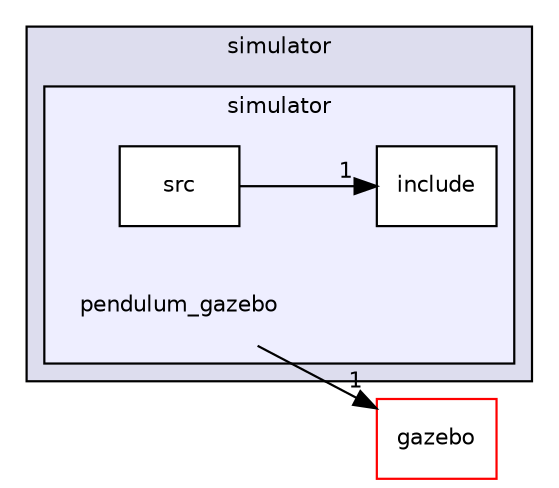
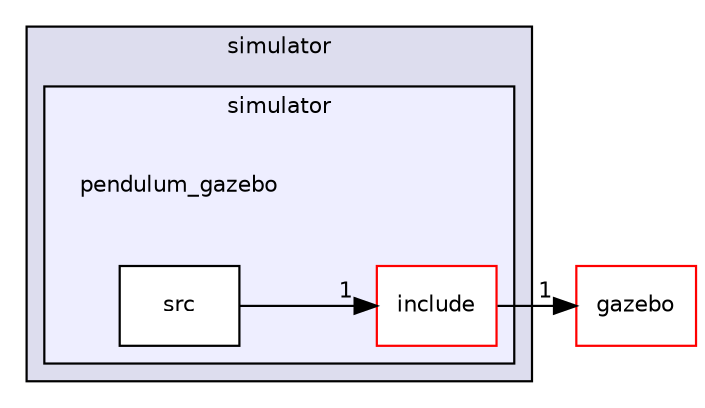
node "include": color black -> red
edge "pendulum_gazebo" -> "gazebo": now "include" -> "gazebo"
